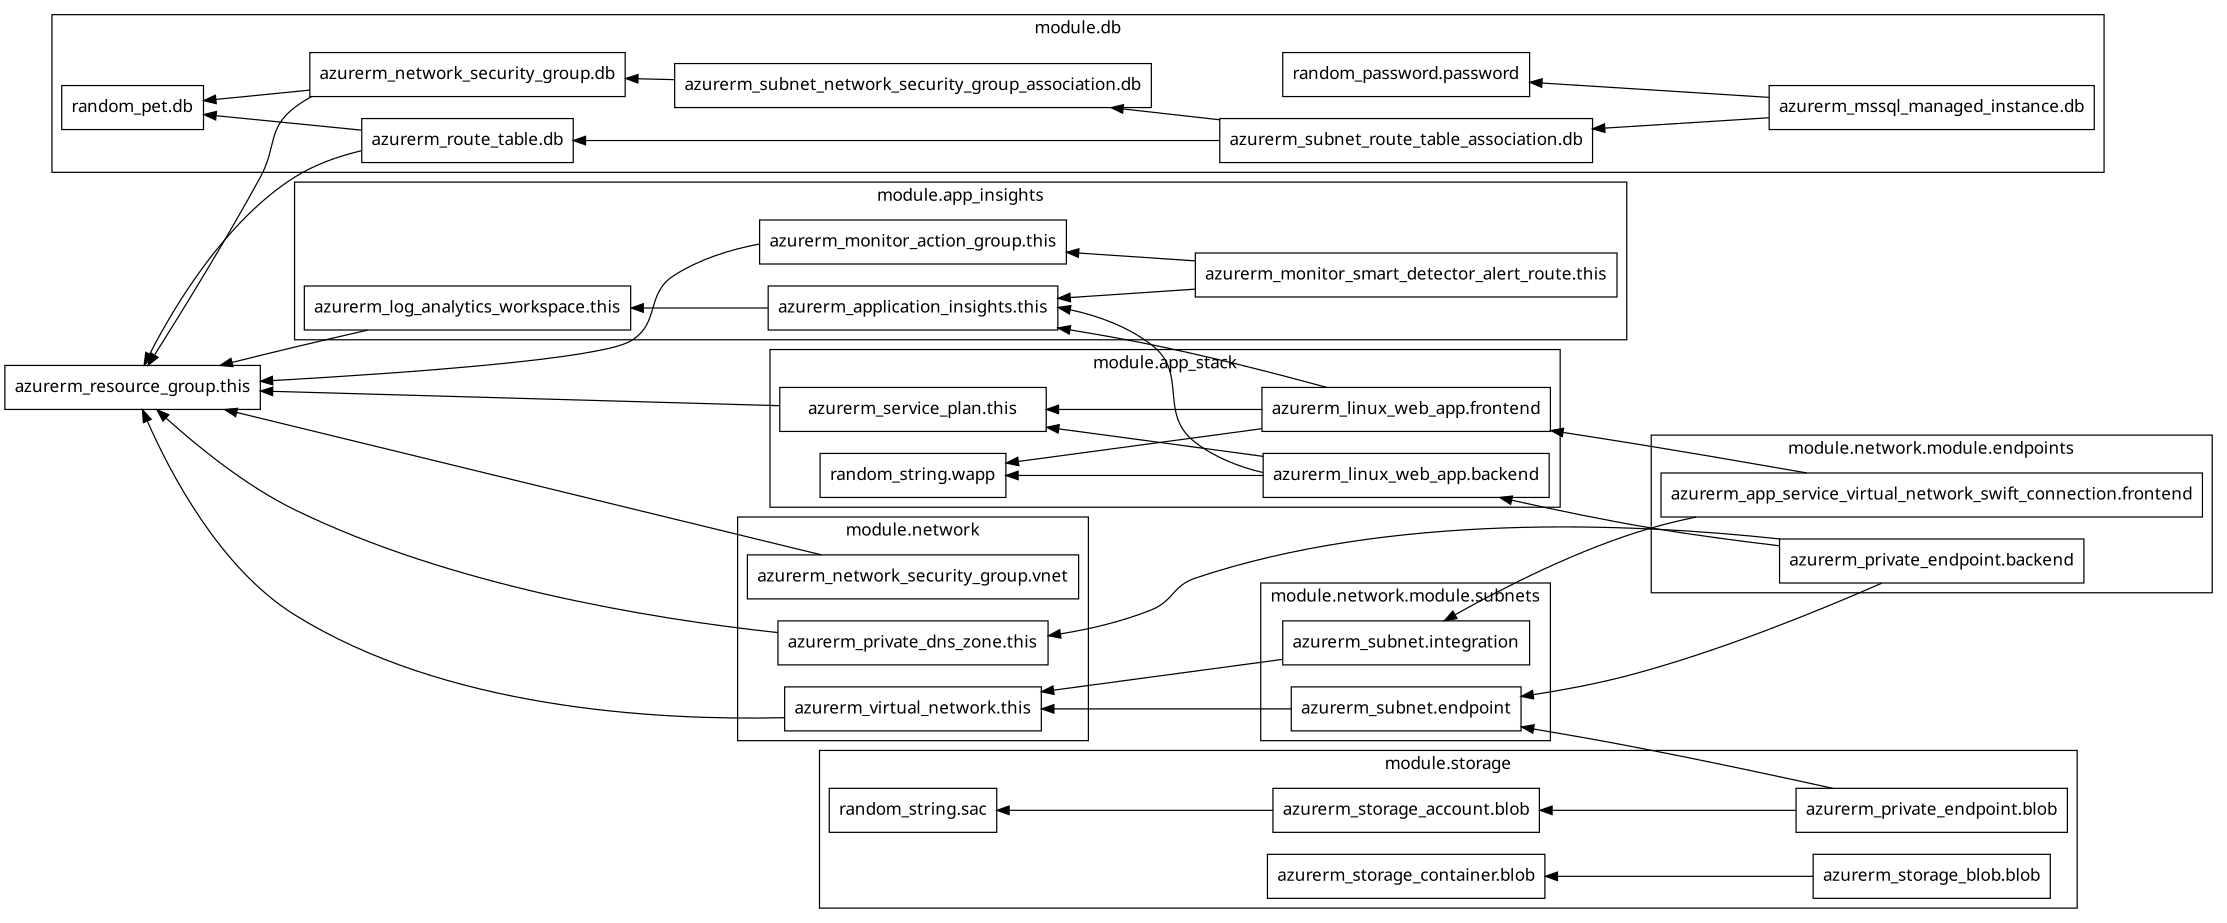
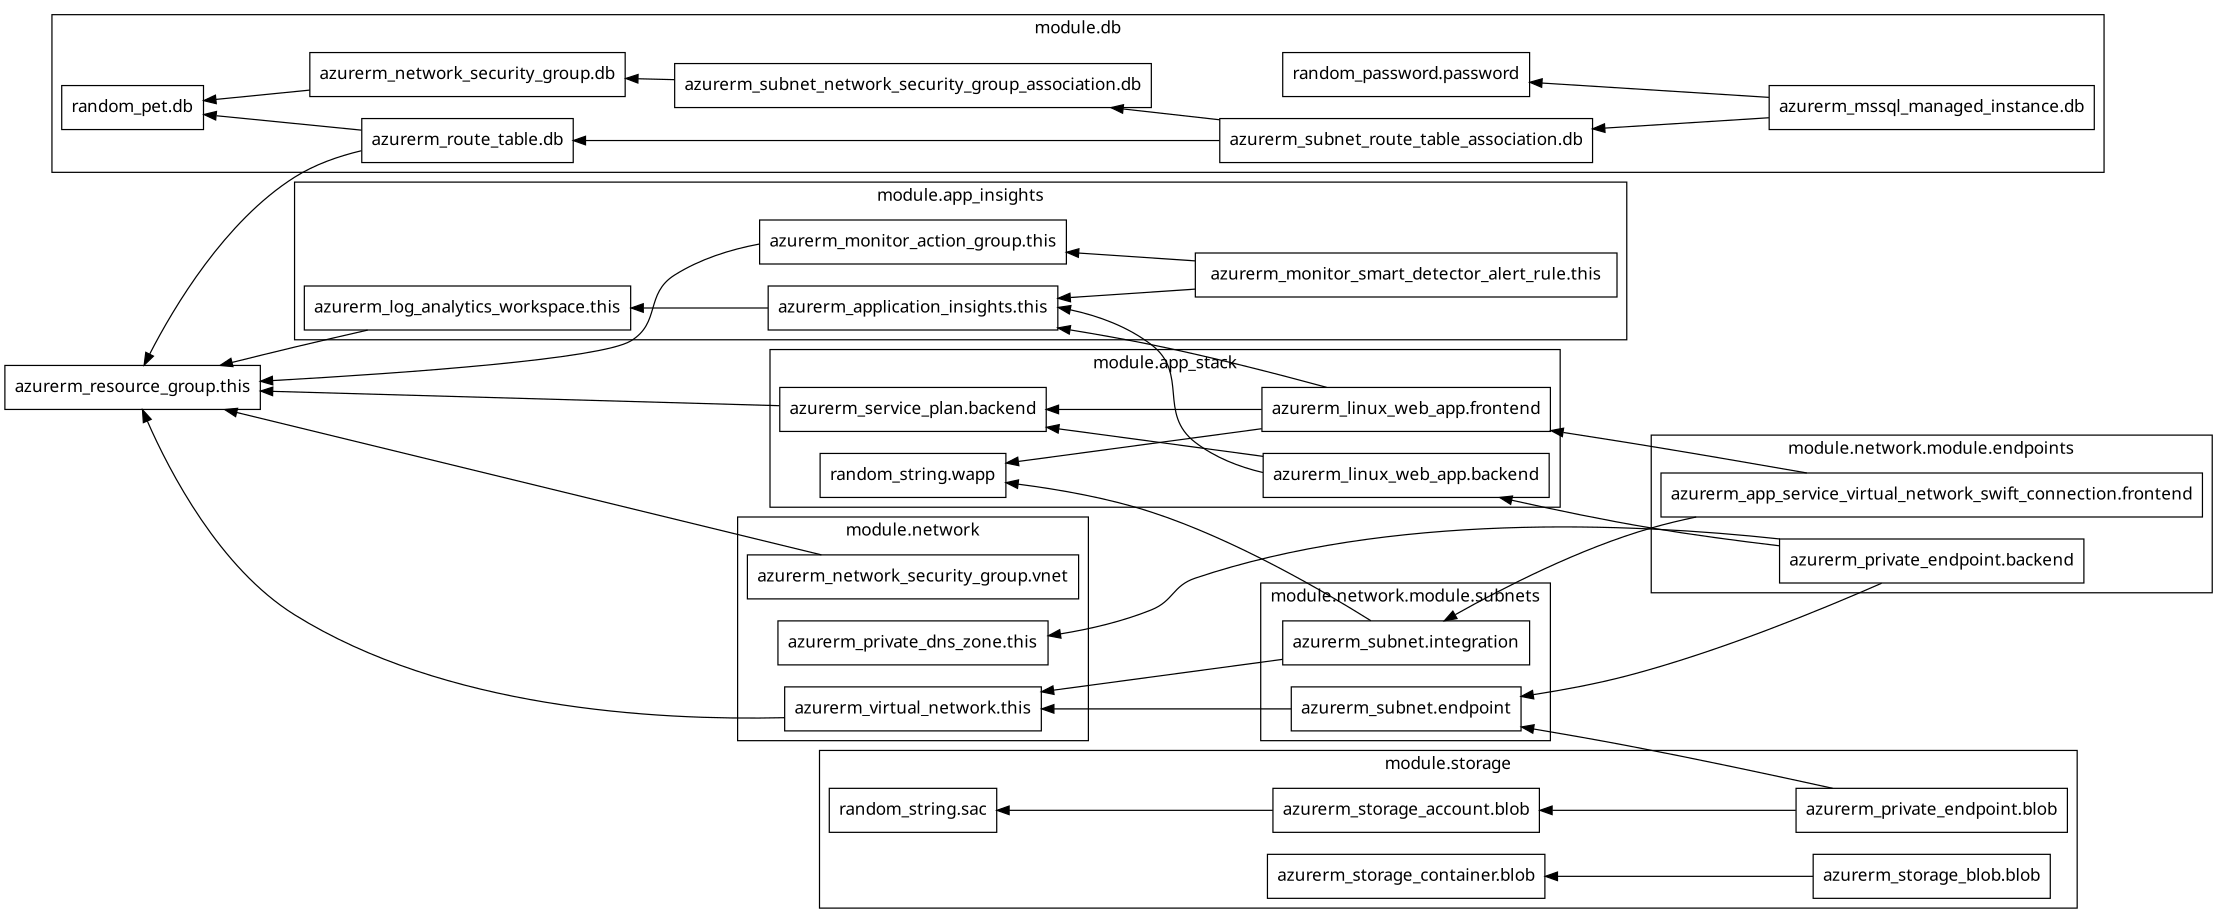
edge "azurerm_network_security_group.db" -> "azurerm_resource_group.this": removed
node "azurerm_monitor_smart_detector_alert_route.this": label "azurerm_monitor_smart_detector_alert_route.this" -> "azurerm_monitor_smart_detector_alert_rule.this"
node "azurerm_service_plan.this": label "azurerm_service_plan.this" -> "azurerm_service_plan.backend"
edge "azurerm_linux_web_app.backend" -> "random_string.wapp": now "azurerm_subnet.integration" -> "random_string.wapp"
edge "azurerm_private_dns_zone.this" -> "azurerm_resource_group.this": removed
